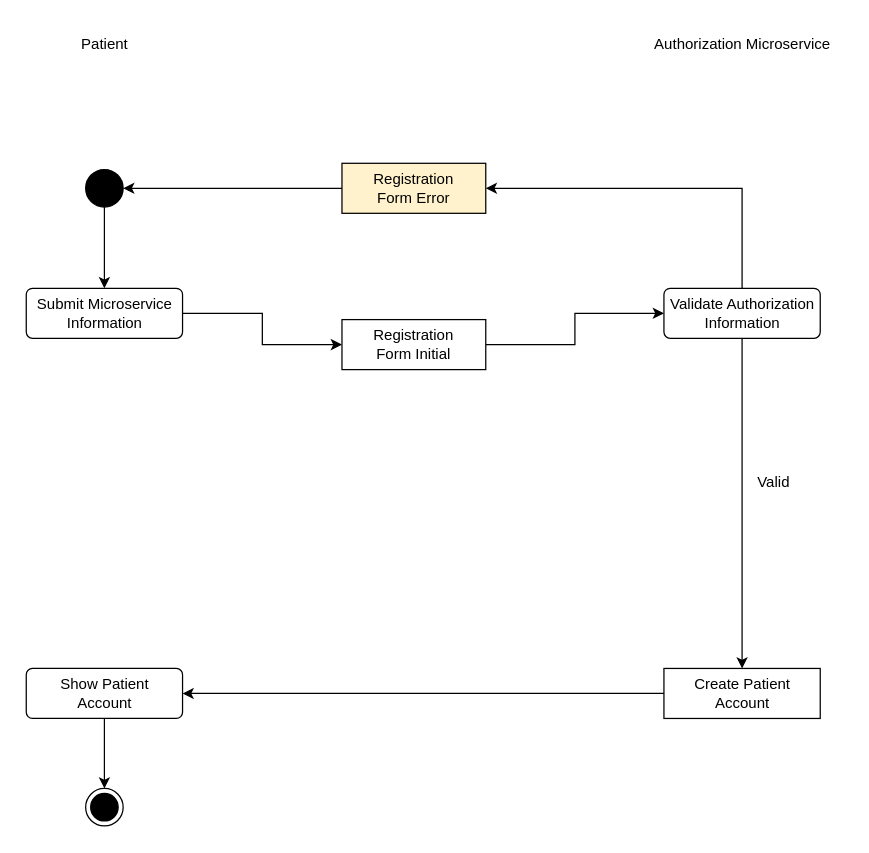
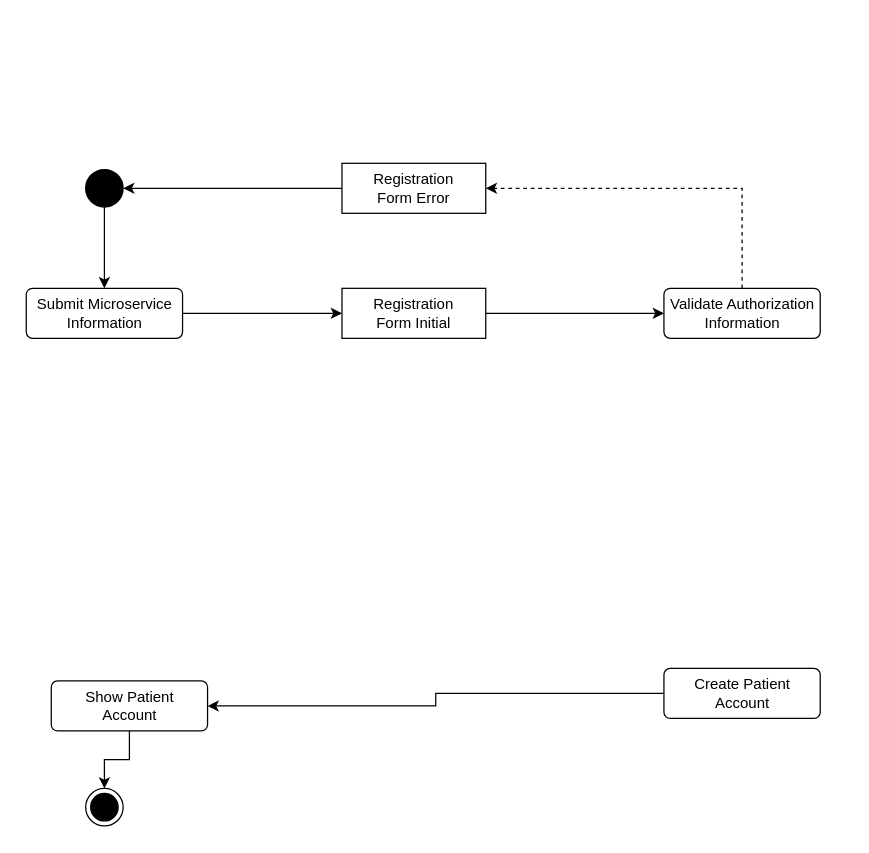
node "Patient": removed
node "Authorization Microservice": removed
node "Registration Form Error": fillcolor #fff2cc -> #ffffff
edge "Validate Authorization Information" -> "Registration Form Error": style solid -> dashed
node "Registration Form Initial": moved (414, 344) -> (414, 313)
node "Valid": removed
edge "Validate Authorization Information" -> "Create Patient Account": removed
node "Show Patient Account": moved (104, 693) -> (129, 706)
node "Create Patient Account": shape rectangle -> rounded rectangle
